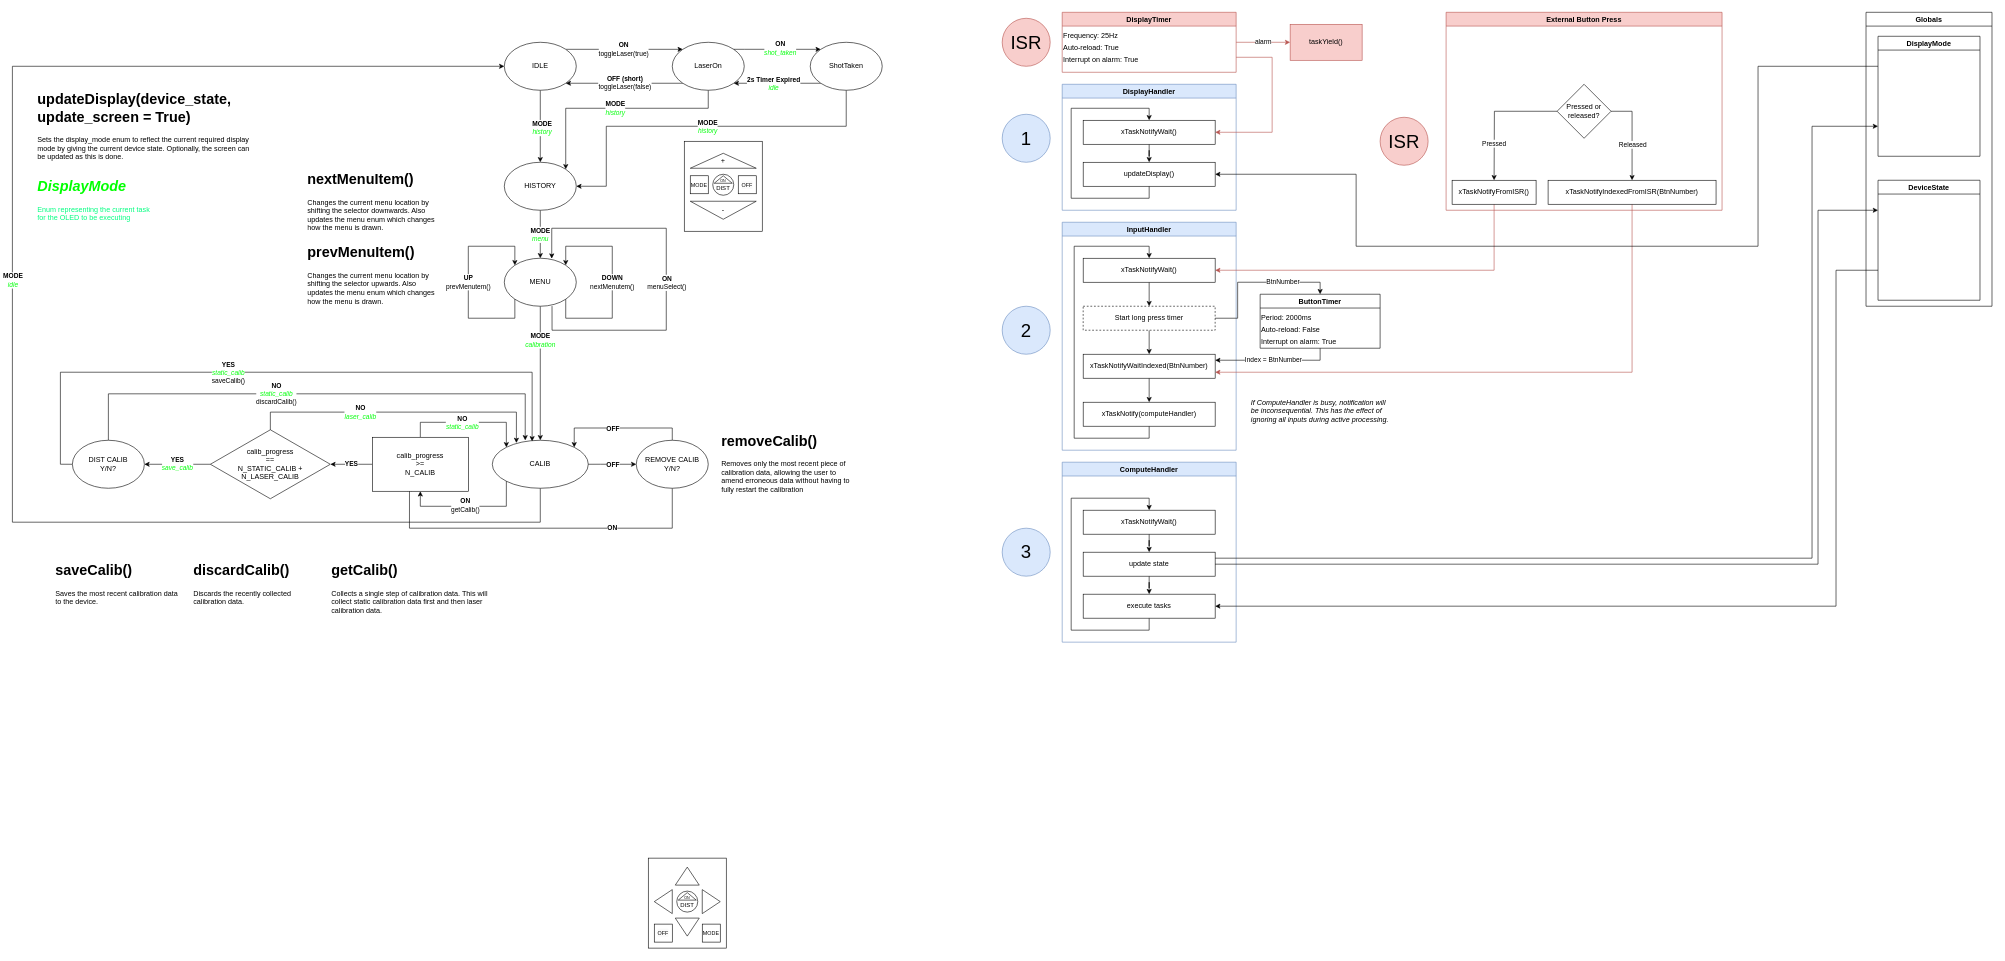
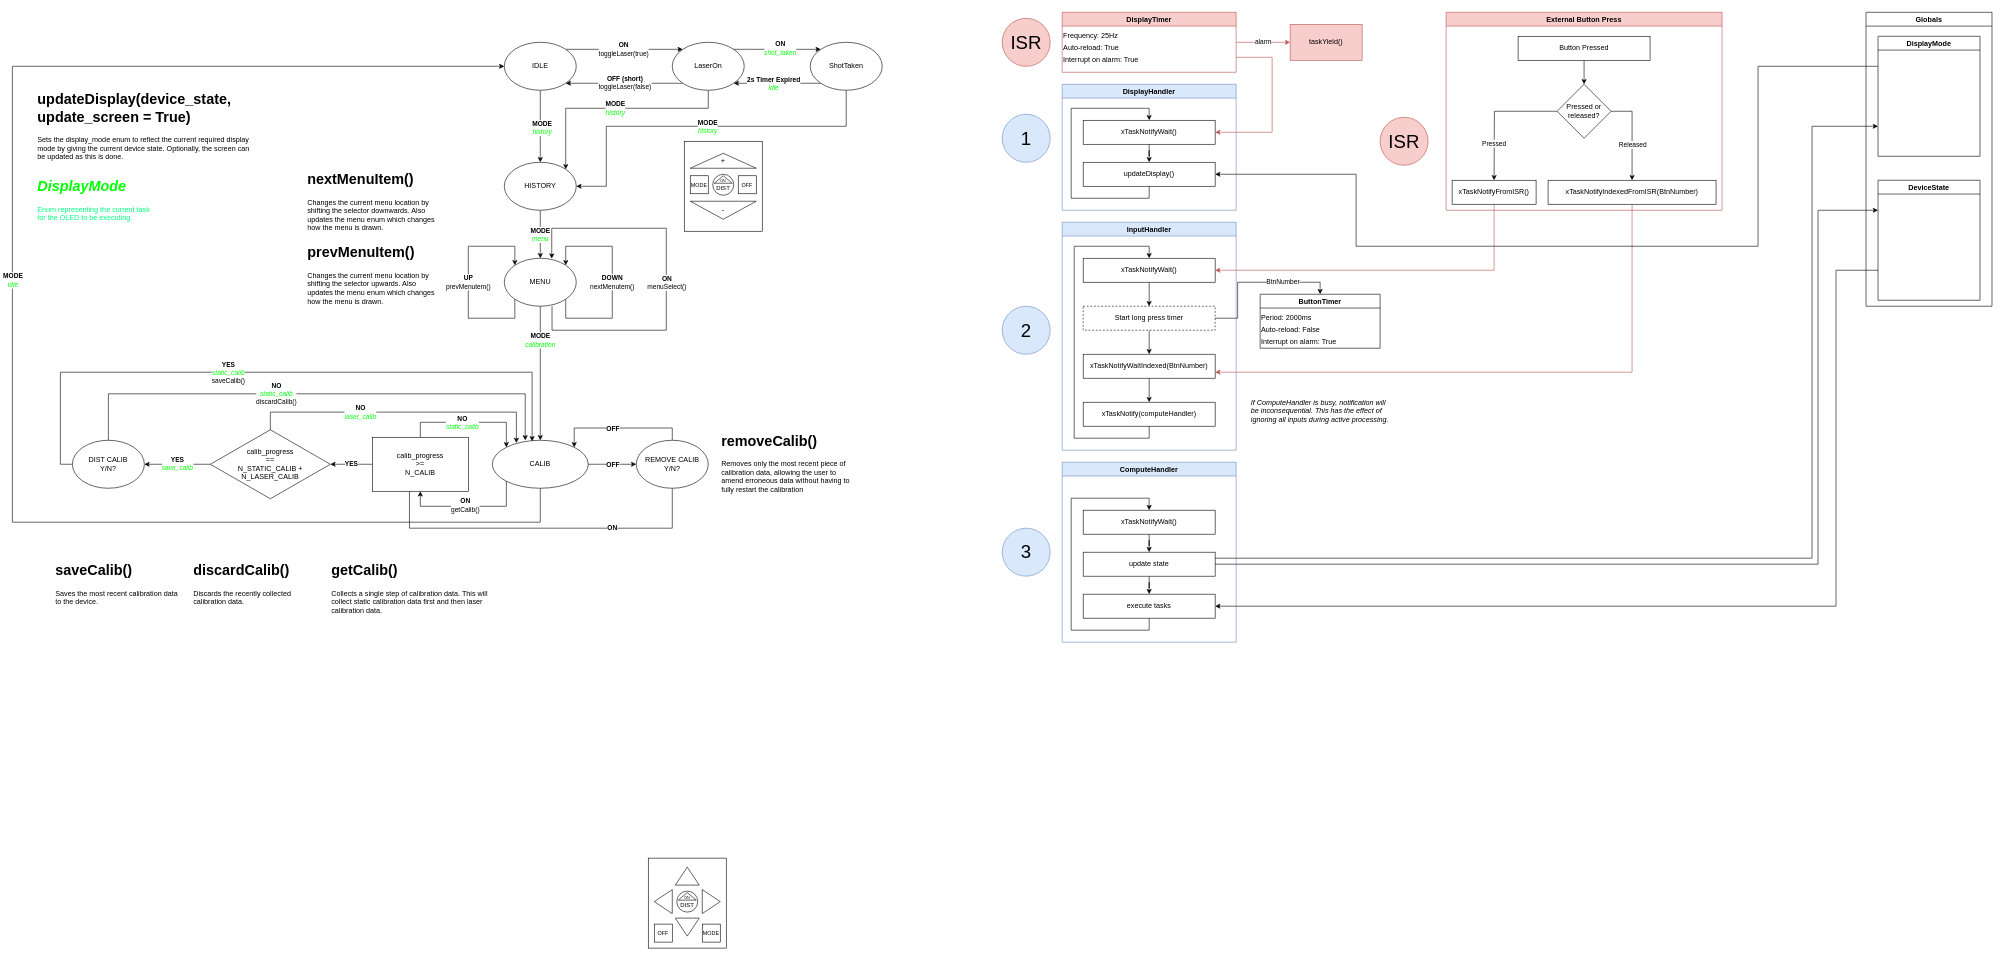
node "Button Pressed": added
edge "Button Pressed" -> "Pressed or released?": added
edge "ButtonTimer" -> "xTaskNotifyWaitIndexed(BtnNumber)": removed, label "Index = BtnNumber"
